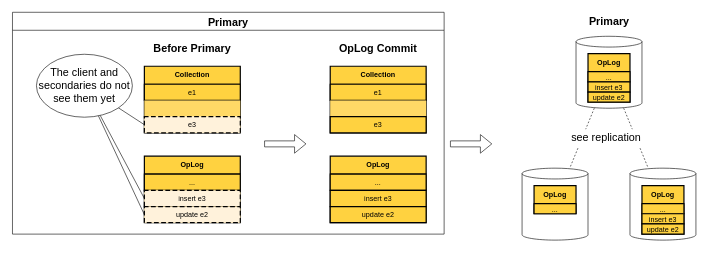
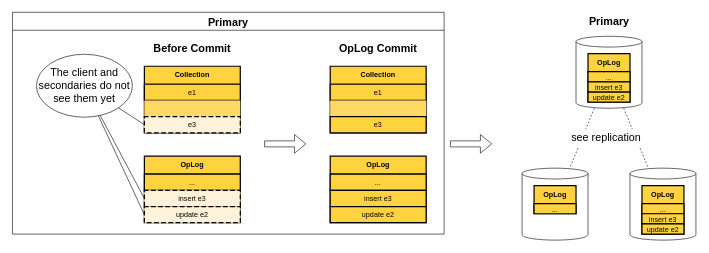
node "Before Primary": label "Before Primary" -> "Before Commit"
